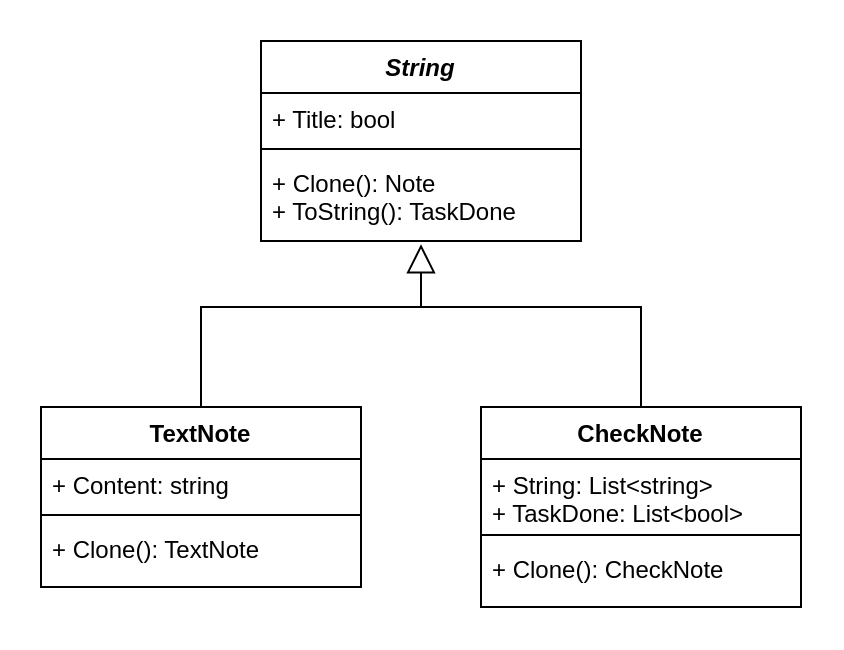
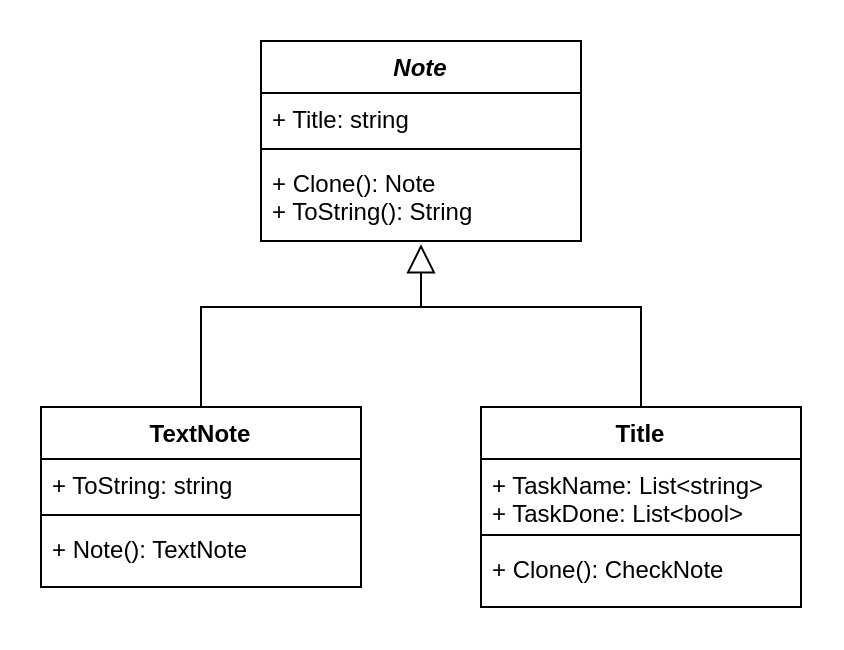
node "String": label "String" -> "Note"
node "+ Title: bool": label "+ Title: bool" -> "+ Title: string"
node "+ Clone(): Note + ToString(): TaskDone": label "+ Clone(): Note + ToString(): TaskDone" -> "+ Clone(): Note + ToString(): String"
node "CheckNote": label "CheckNote" -> "Title"
node "+ Content: string": label "+ Content: string" -> "+ ToString: string"
node "+ String: List<string> + TaskDone: List<bool>": label "+ String: List<string> + TaskDone: List<bool>" -> "+ TaskName: List<string> + TaskDone: List<bool>"
node "+ Clone(): TextNote": label "+ Clone(): TextNote" -> "+ Note(): TextNote"
